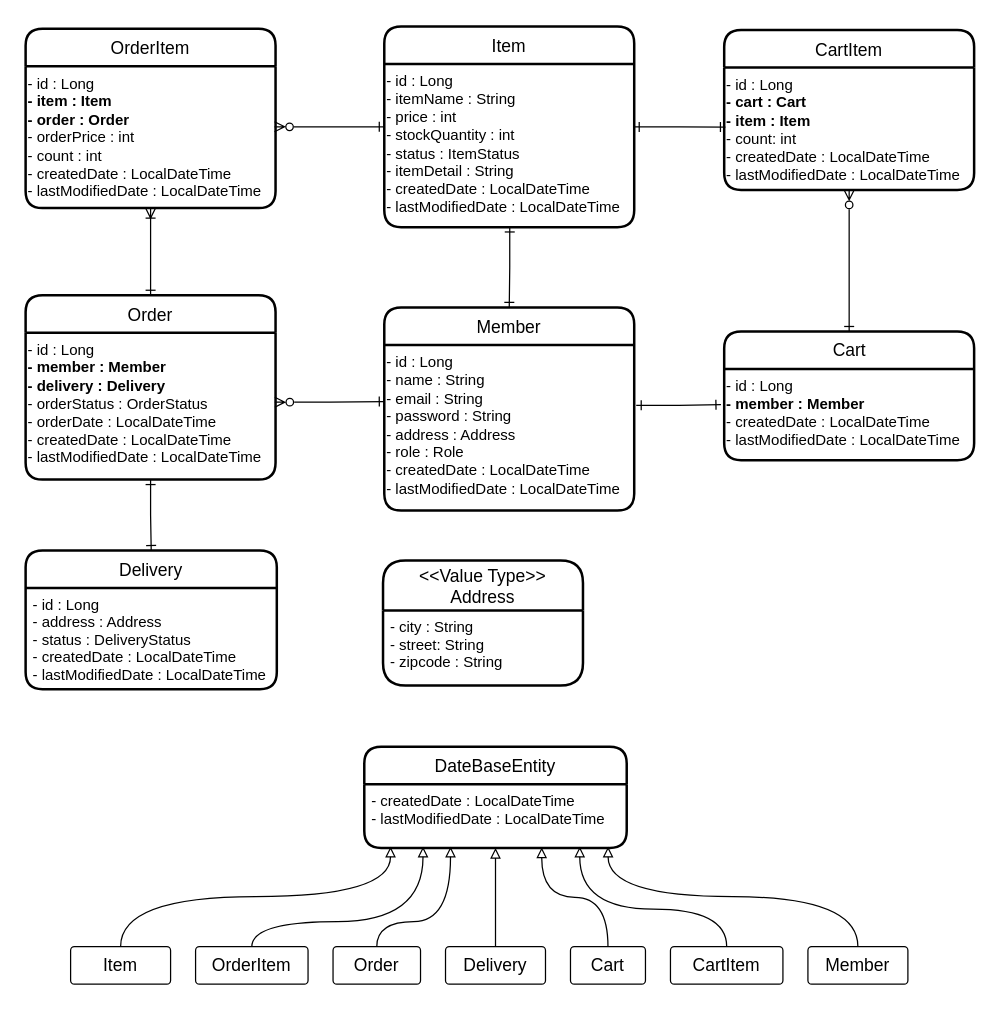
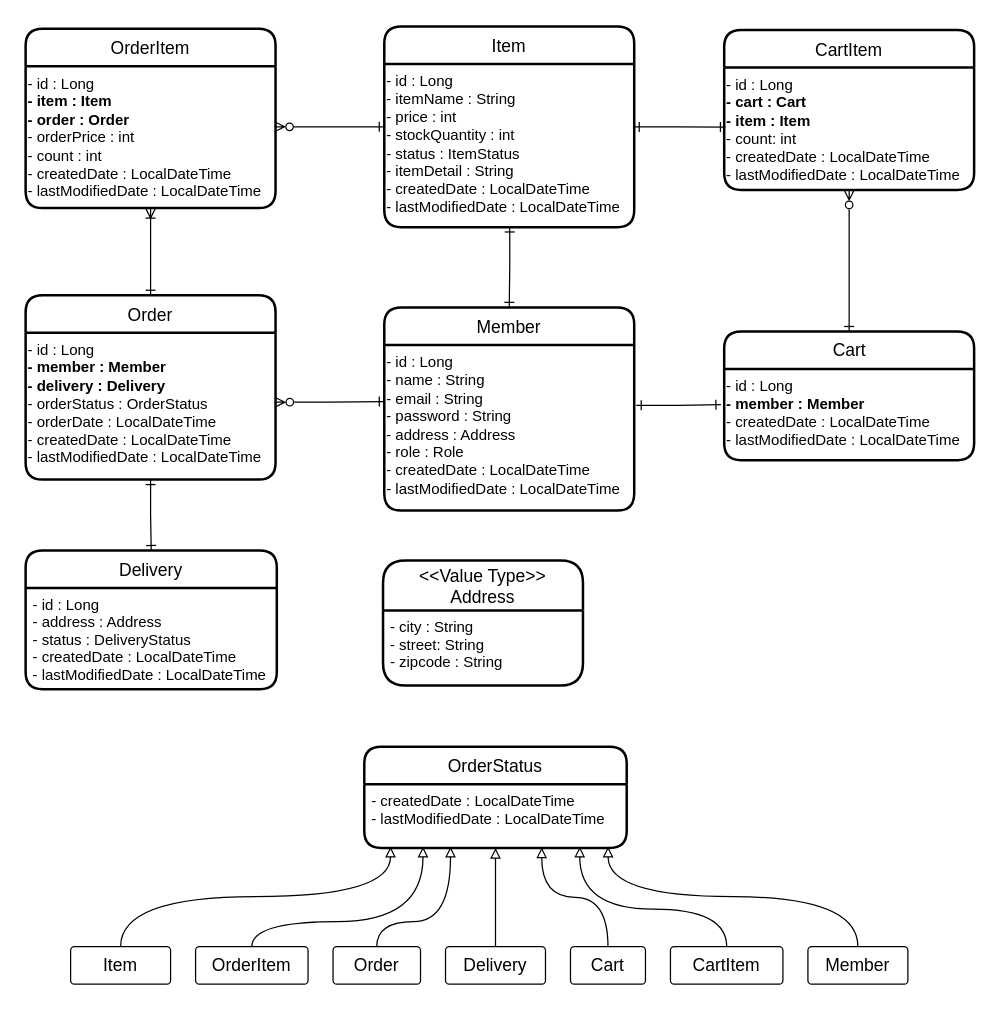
node "DateBaseEntity": label "DateBaseEntity" -> "OrderStatus"
